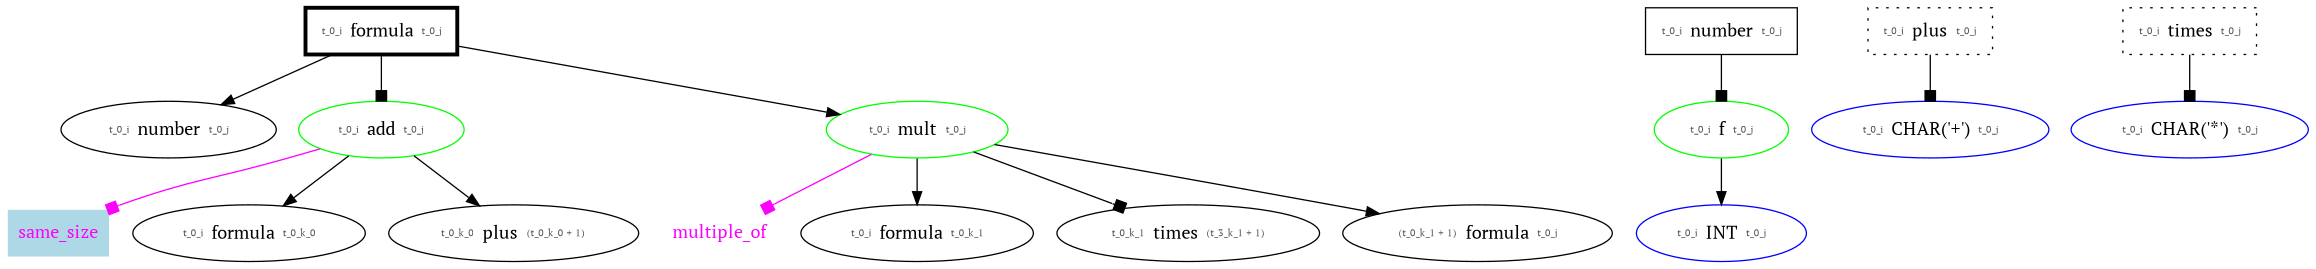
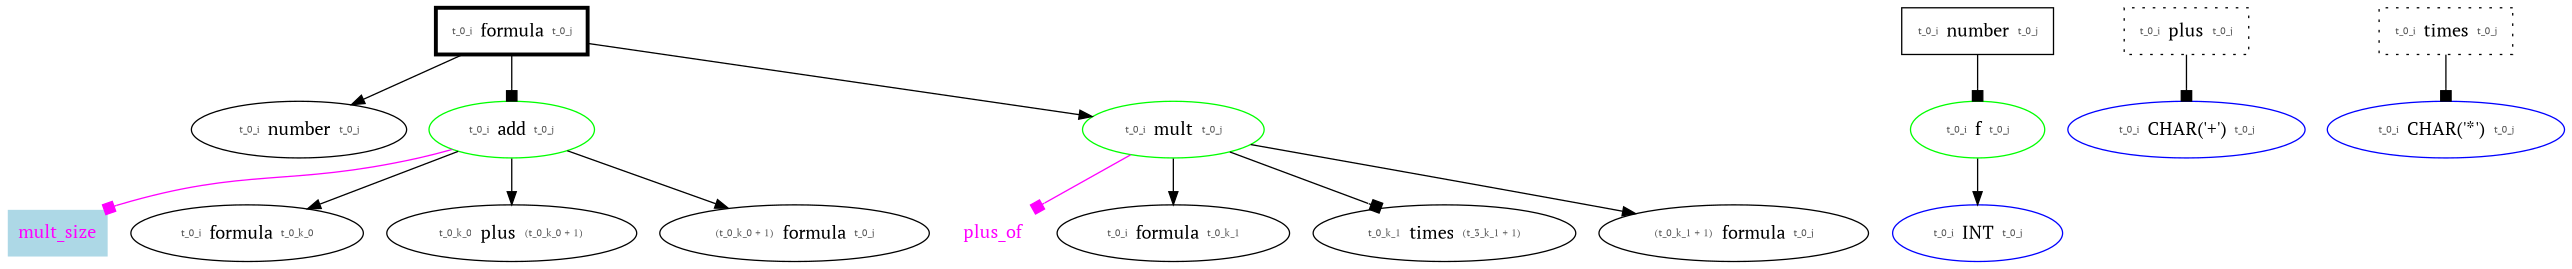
node "same_size": label "same_size" -> "mult_size"
node "multiple_of": label "multiple_of" -> "plus_of"
node "(t_0_k_0 + 1)": added
